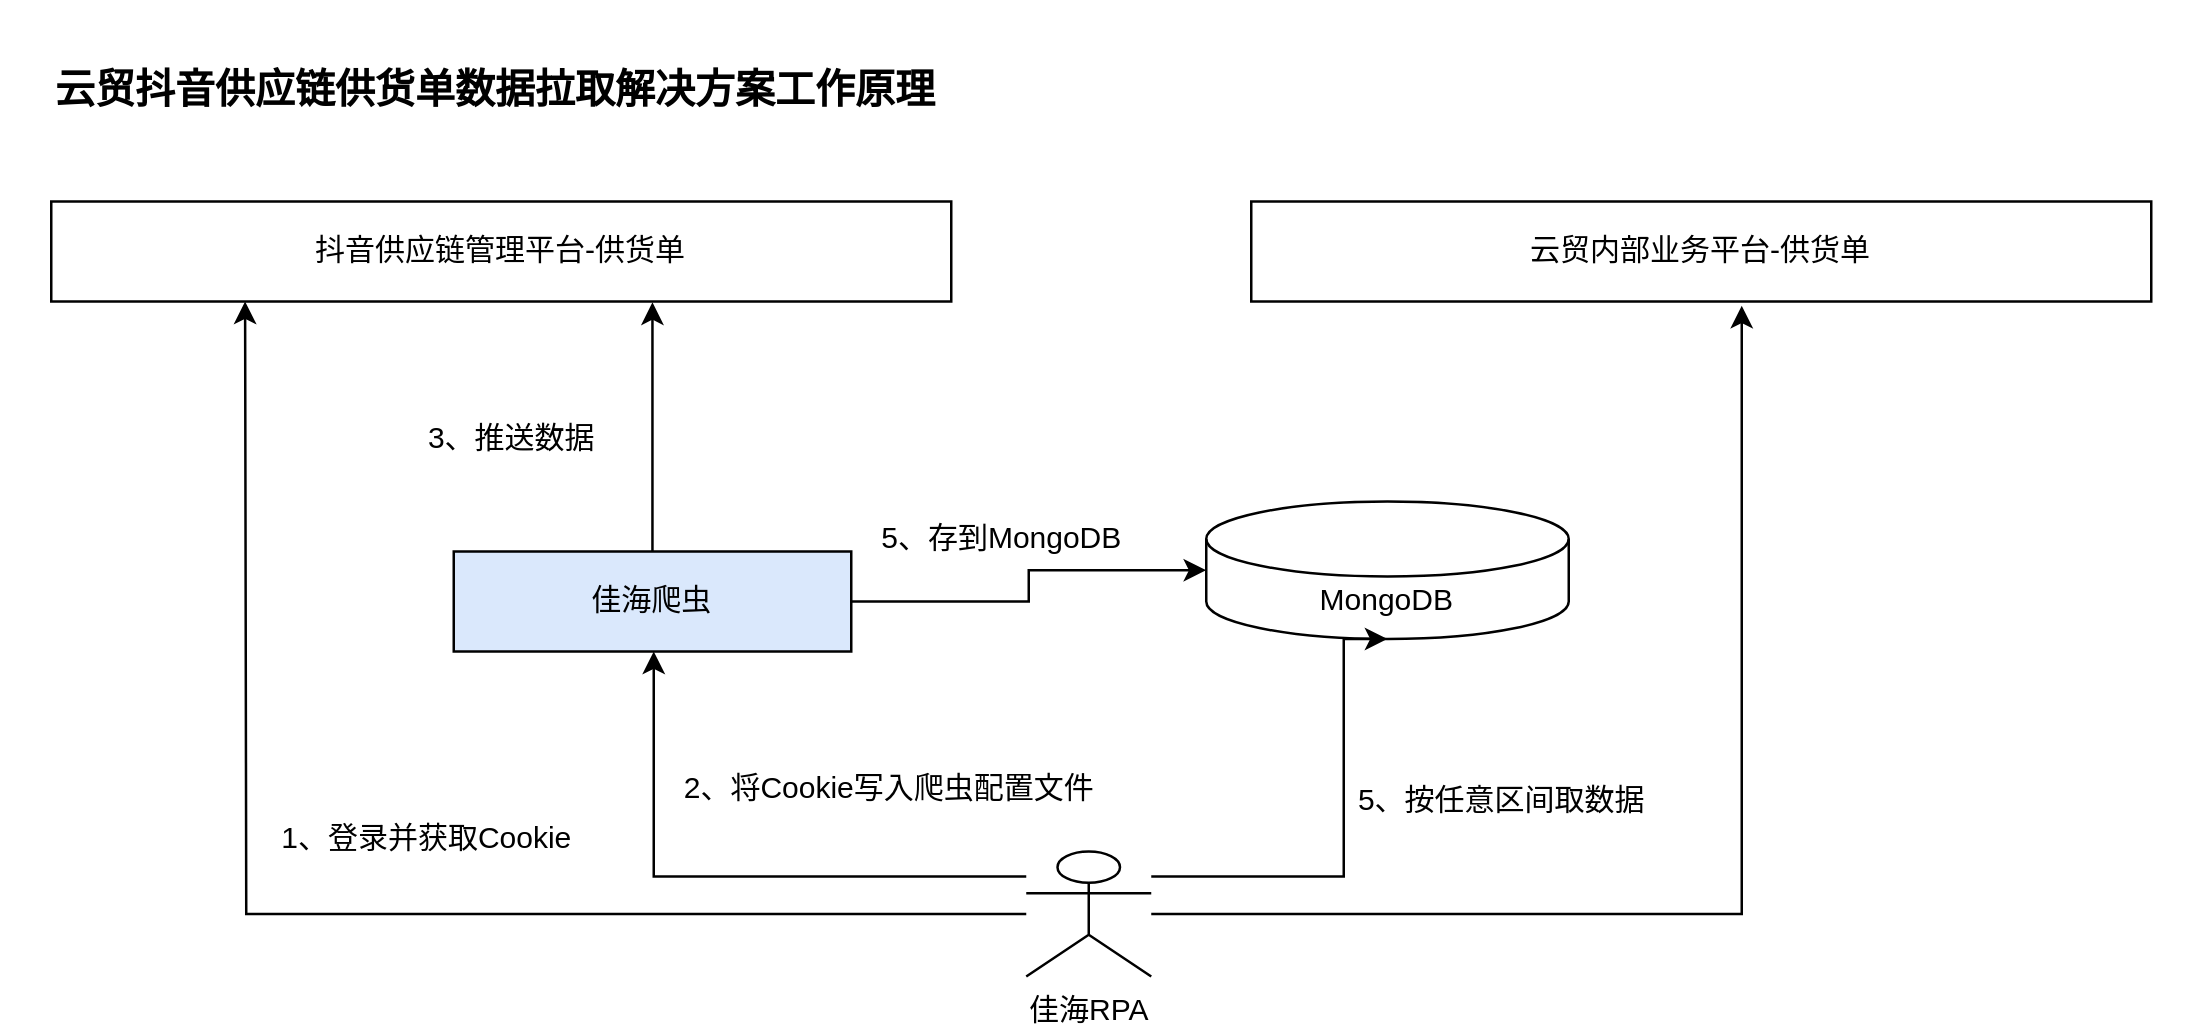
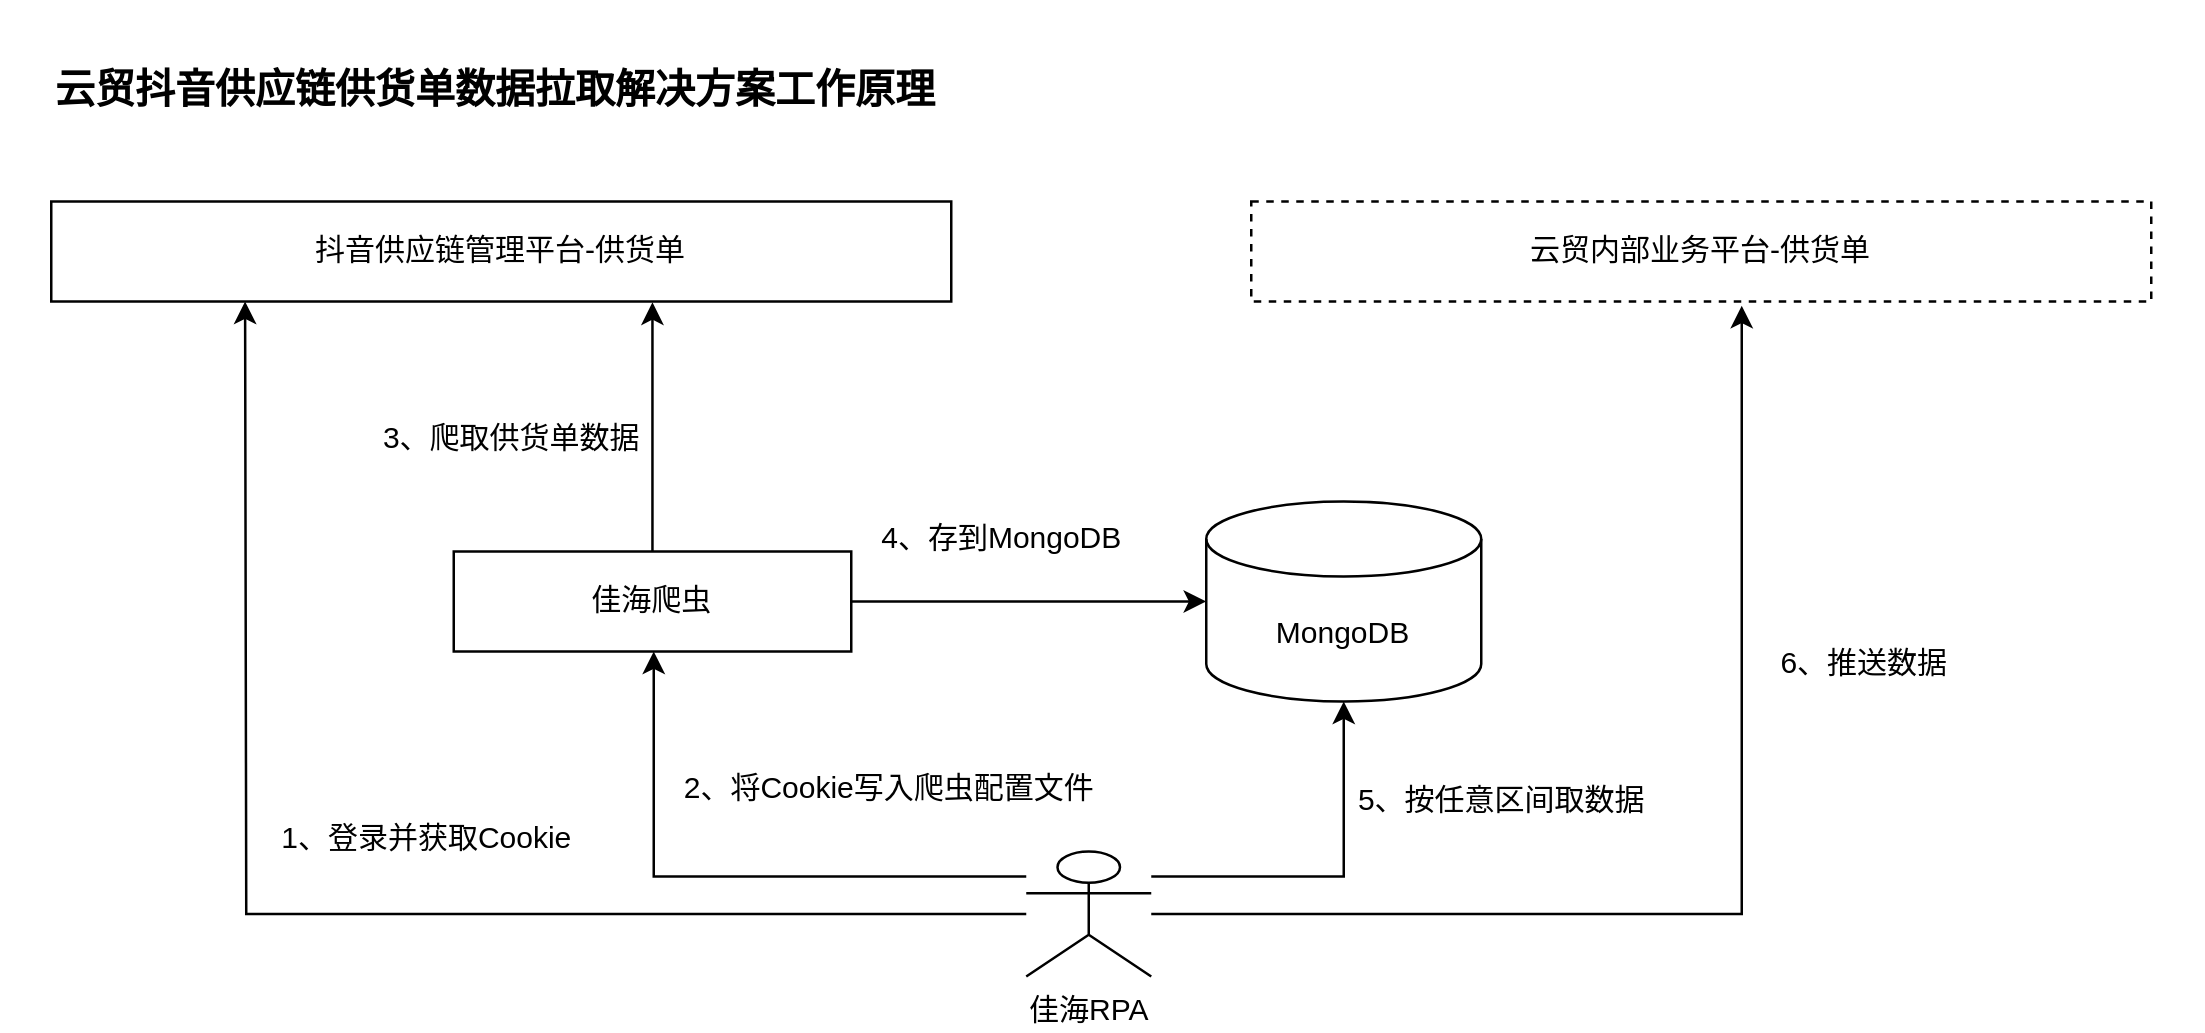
node "云贸内部业务平台-供货单": style solid -> dashed
node "3、推送数据": label "3、推送数据" -> "3、爬取供货单数据"
node "5、存到MongoDB": label "5、存到MongoDB" -> "4、存到MongoDB"
node "MongoDB": size 363x138 -> 275x200
node "佳海爬虫": fillcolor #dae8fc -> #ffffff
node "6、推送数据": added
